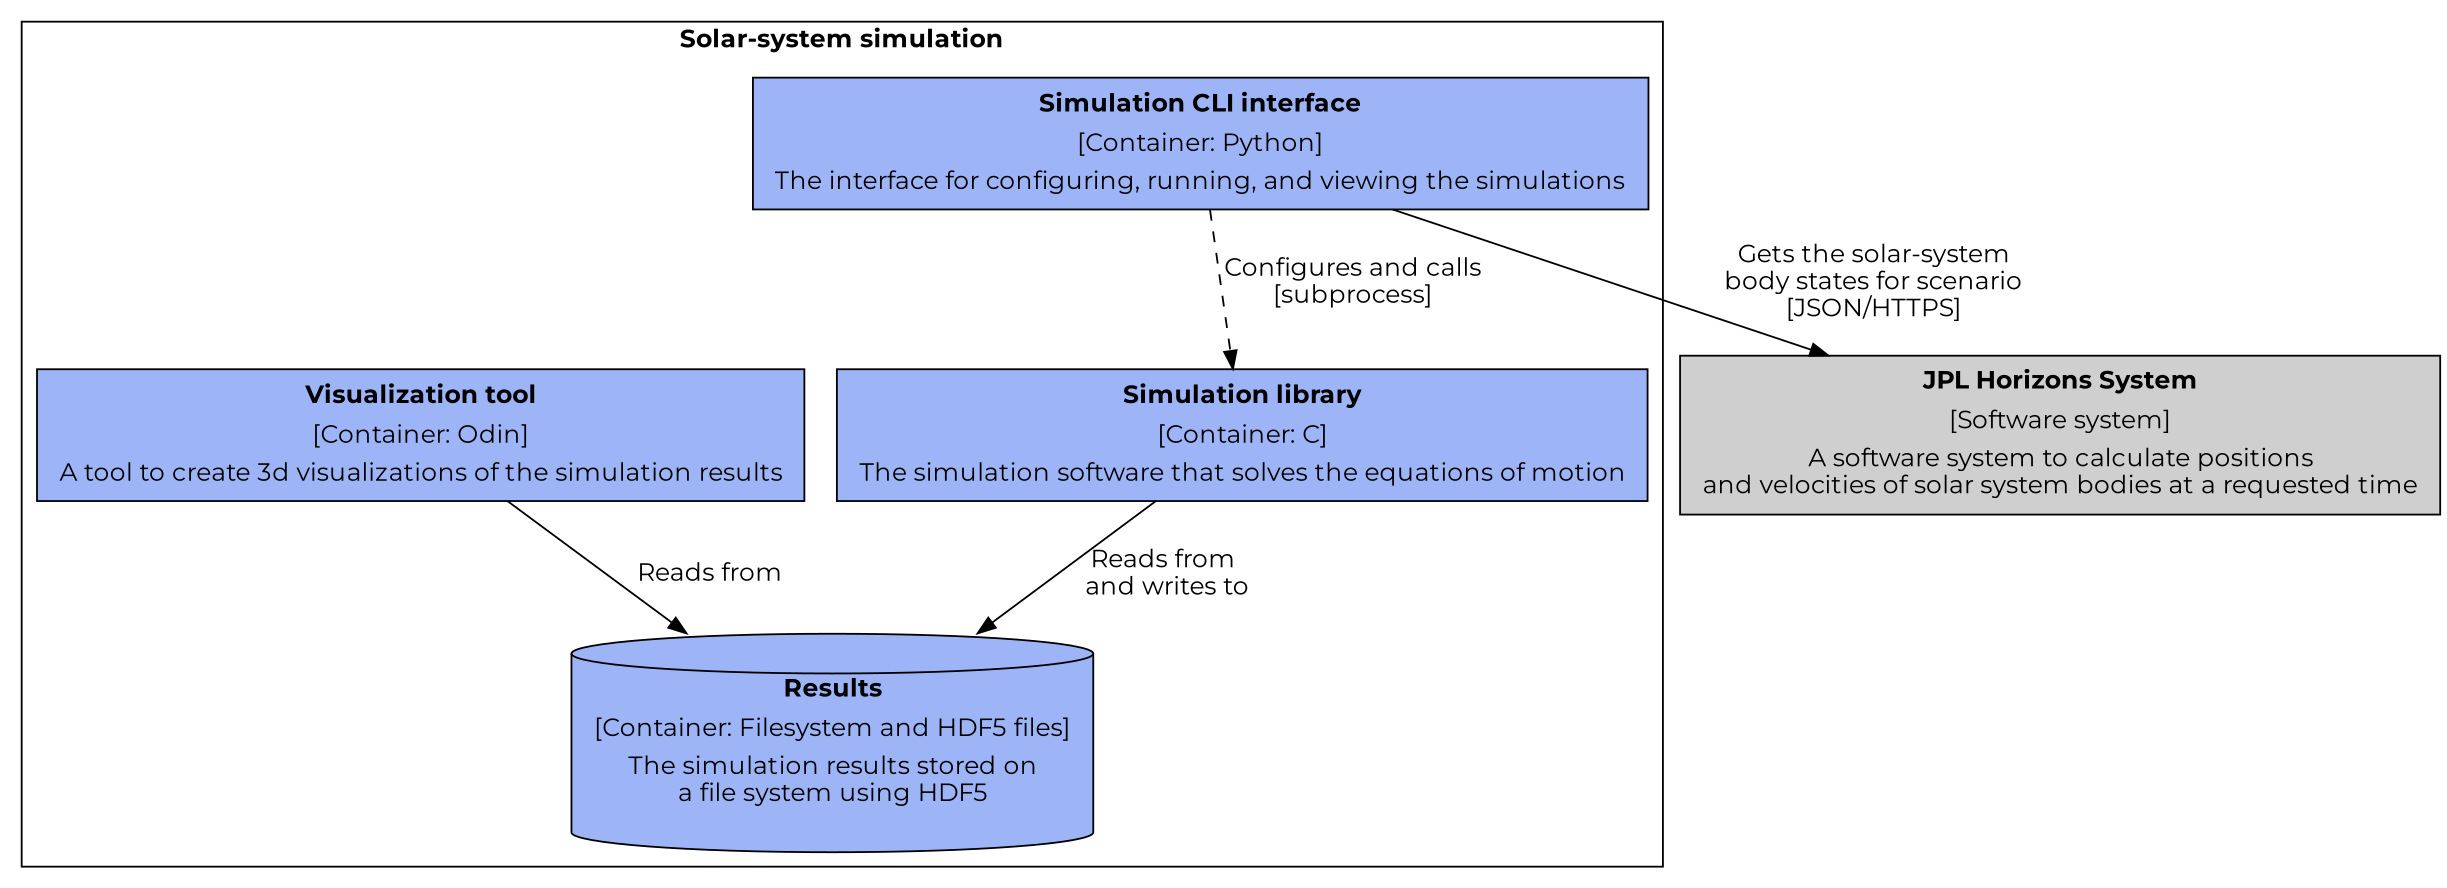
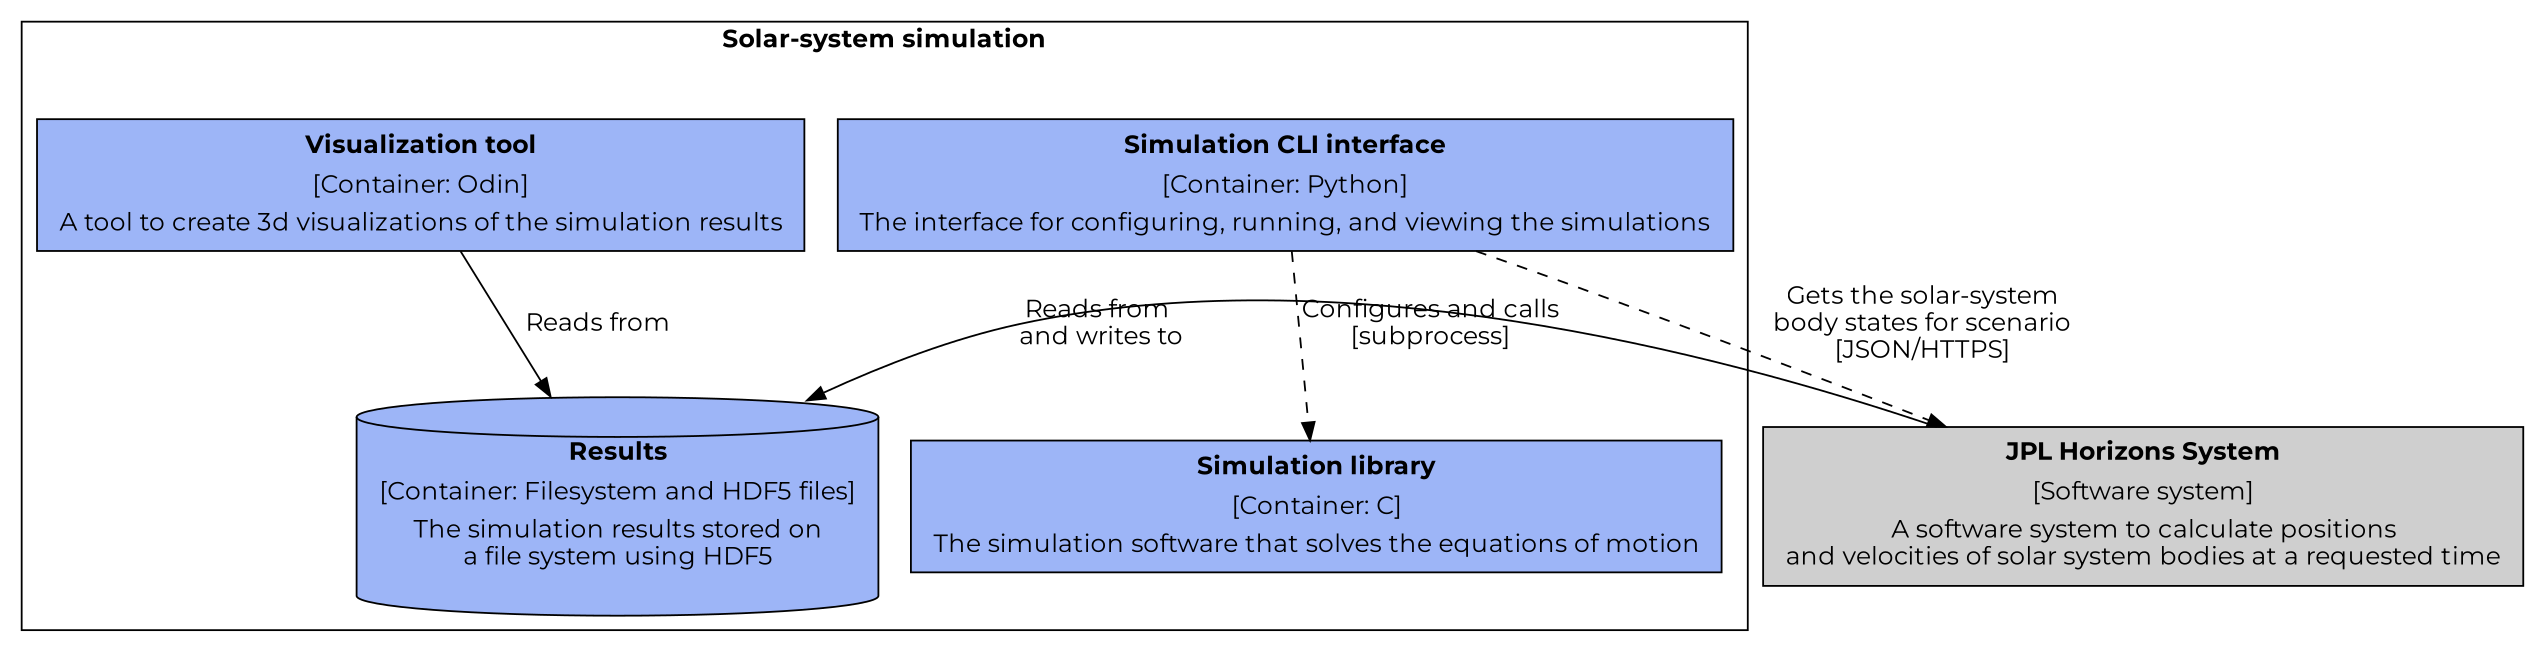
edge "Simulation CLI interface" -> "JPL Horizons System": style solid -> dashed
edge "Simulation library" -> "Results": now "JPL Horizons System" -> "Results"
